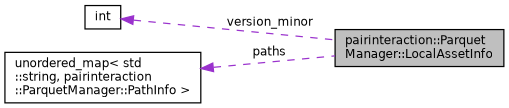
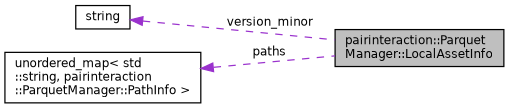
node "int": label "int" -> "string"
